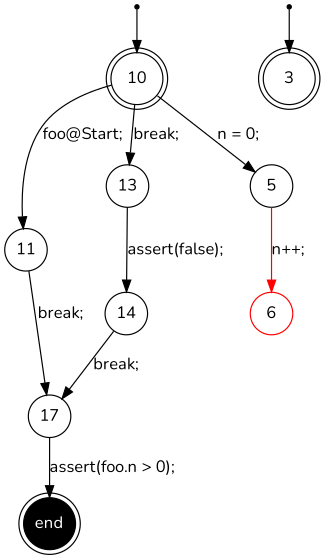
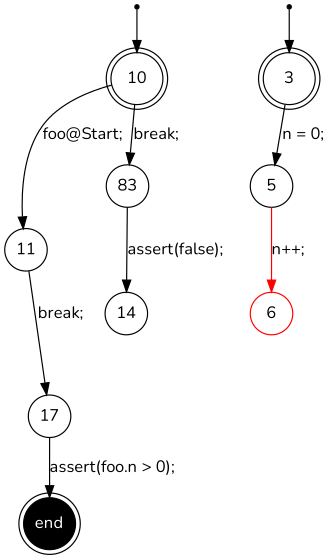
edge "10" -> "5": now "3" -> "5"
node "13": label "13" -> "83"
edge "14" -> "17": removed, label "break;"
